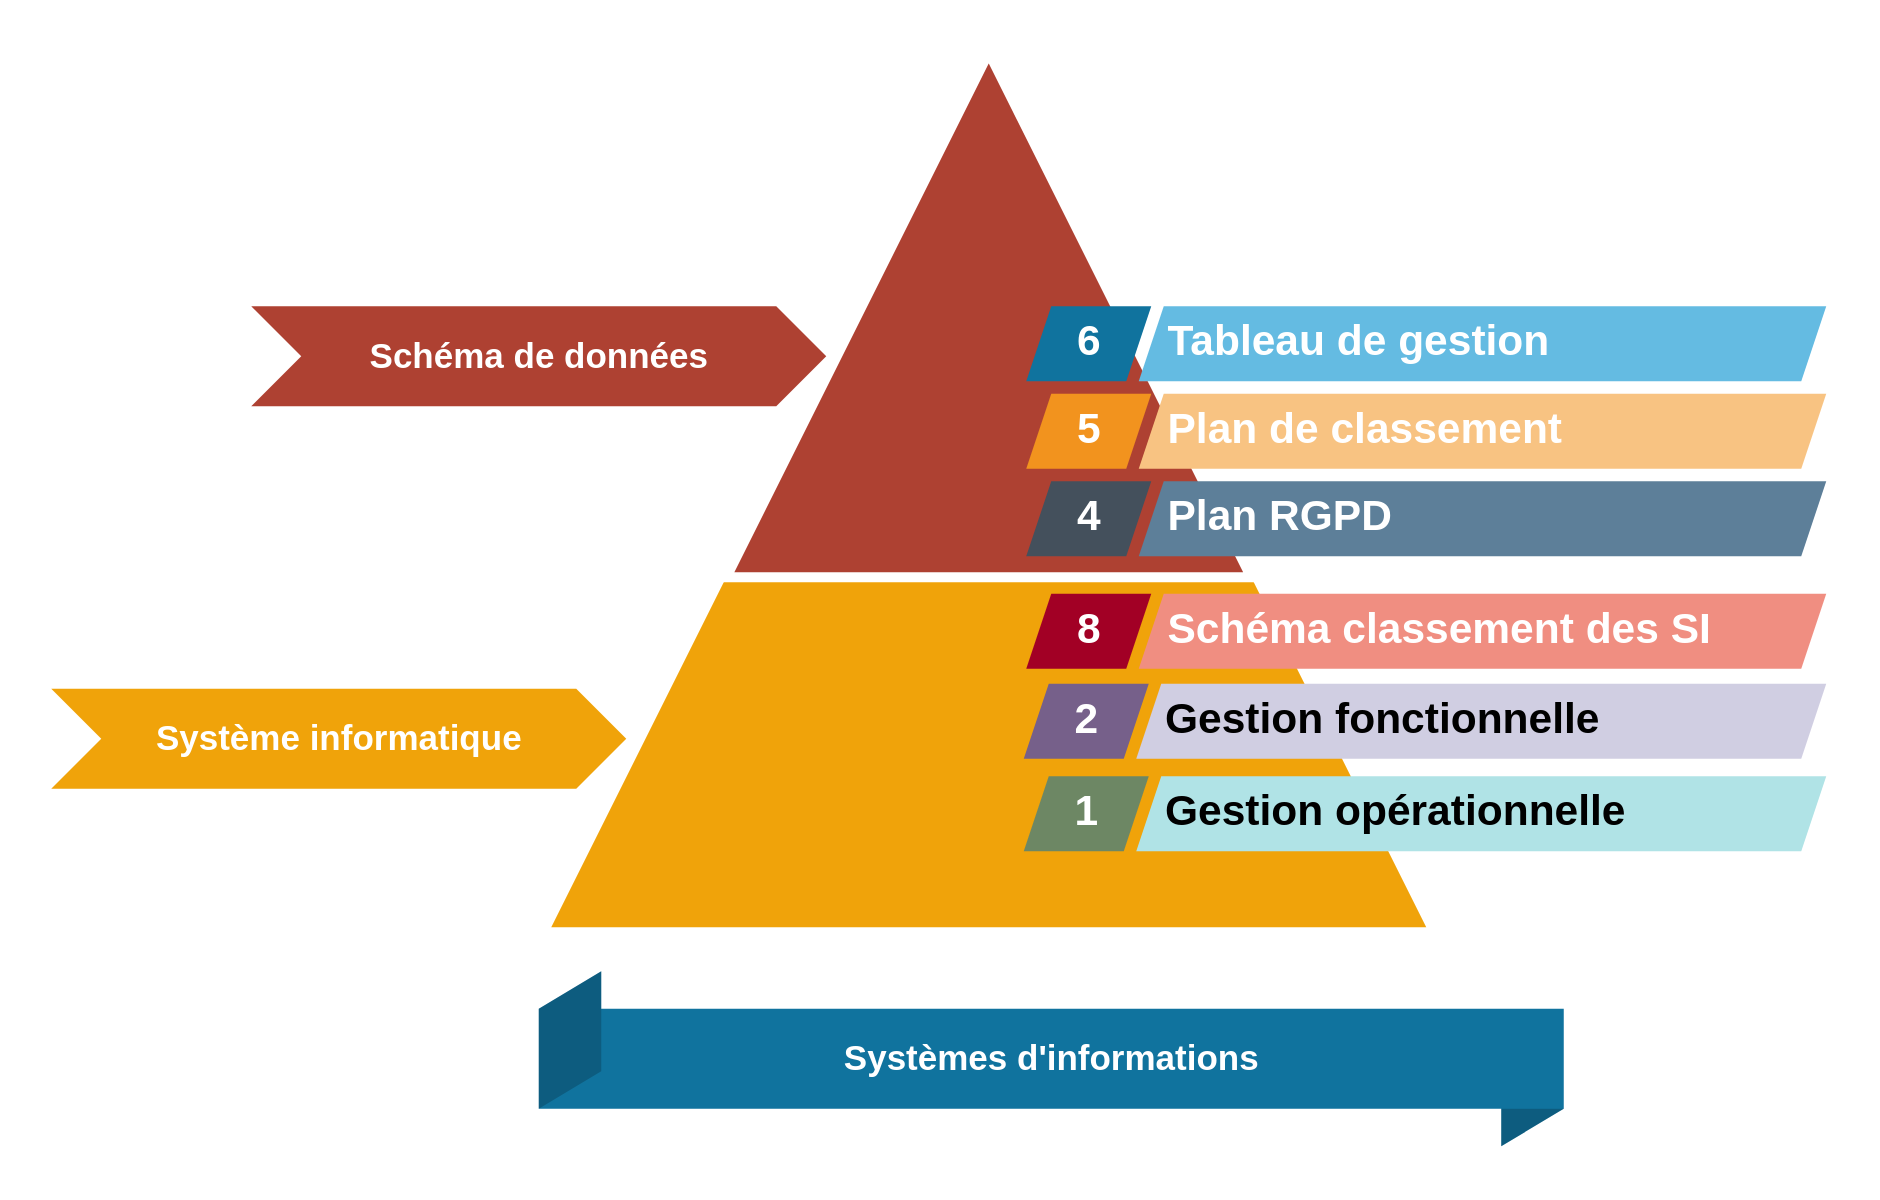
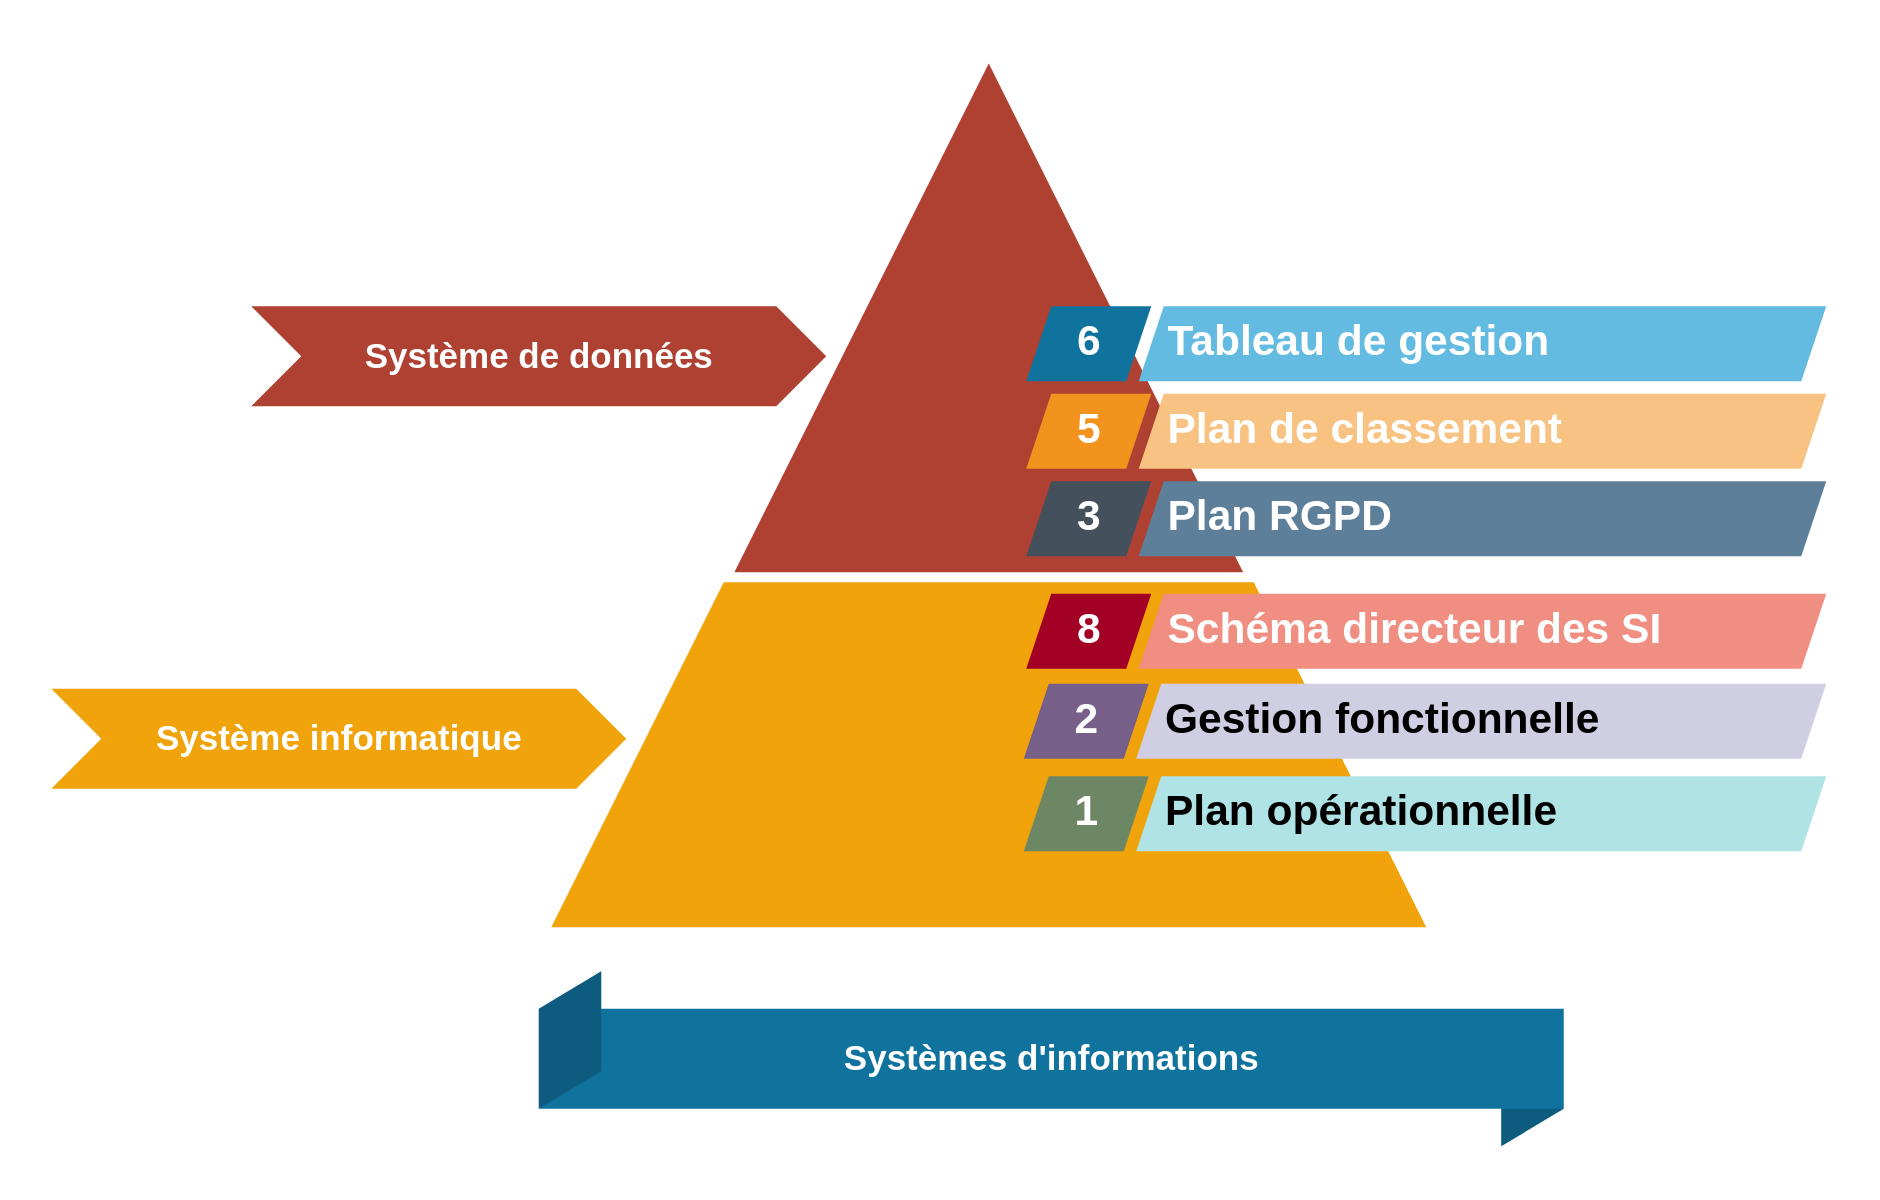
node "Schéma de données": label "Schéma de données" -> "Système de données"
node "4": label "4" -> "3"
node "Schéma classement des SI": label "Schéma classement des SI" -> "Schéma directeur des SI"
node "Gestion opérationnelle": label "Gestion opérationnelle" -> "Plan opérationnelle"
